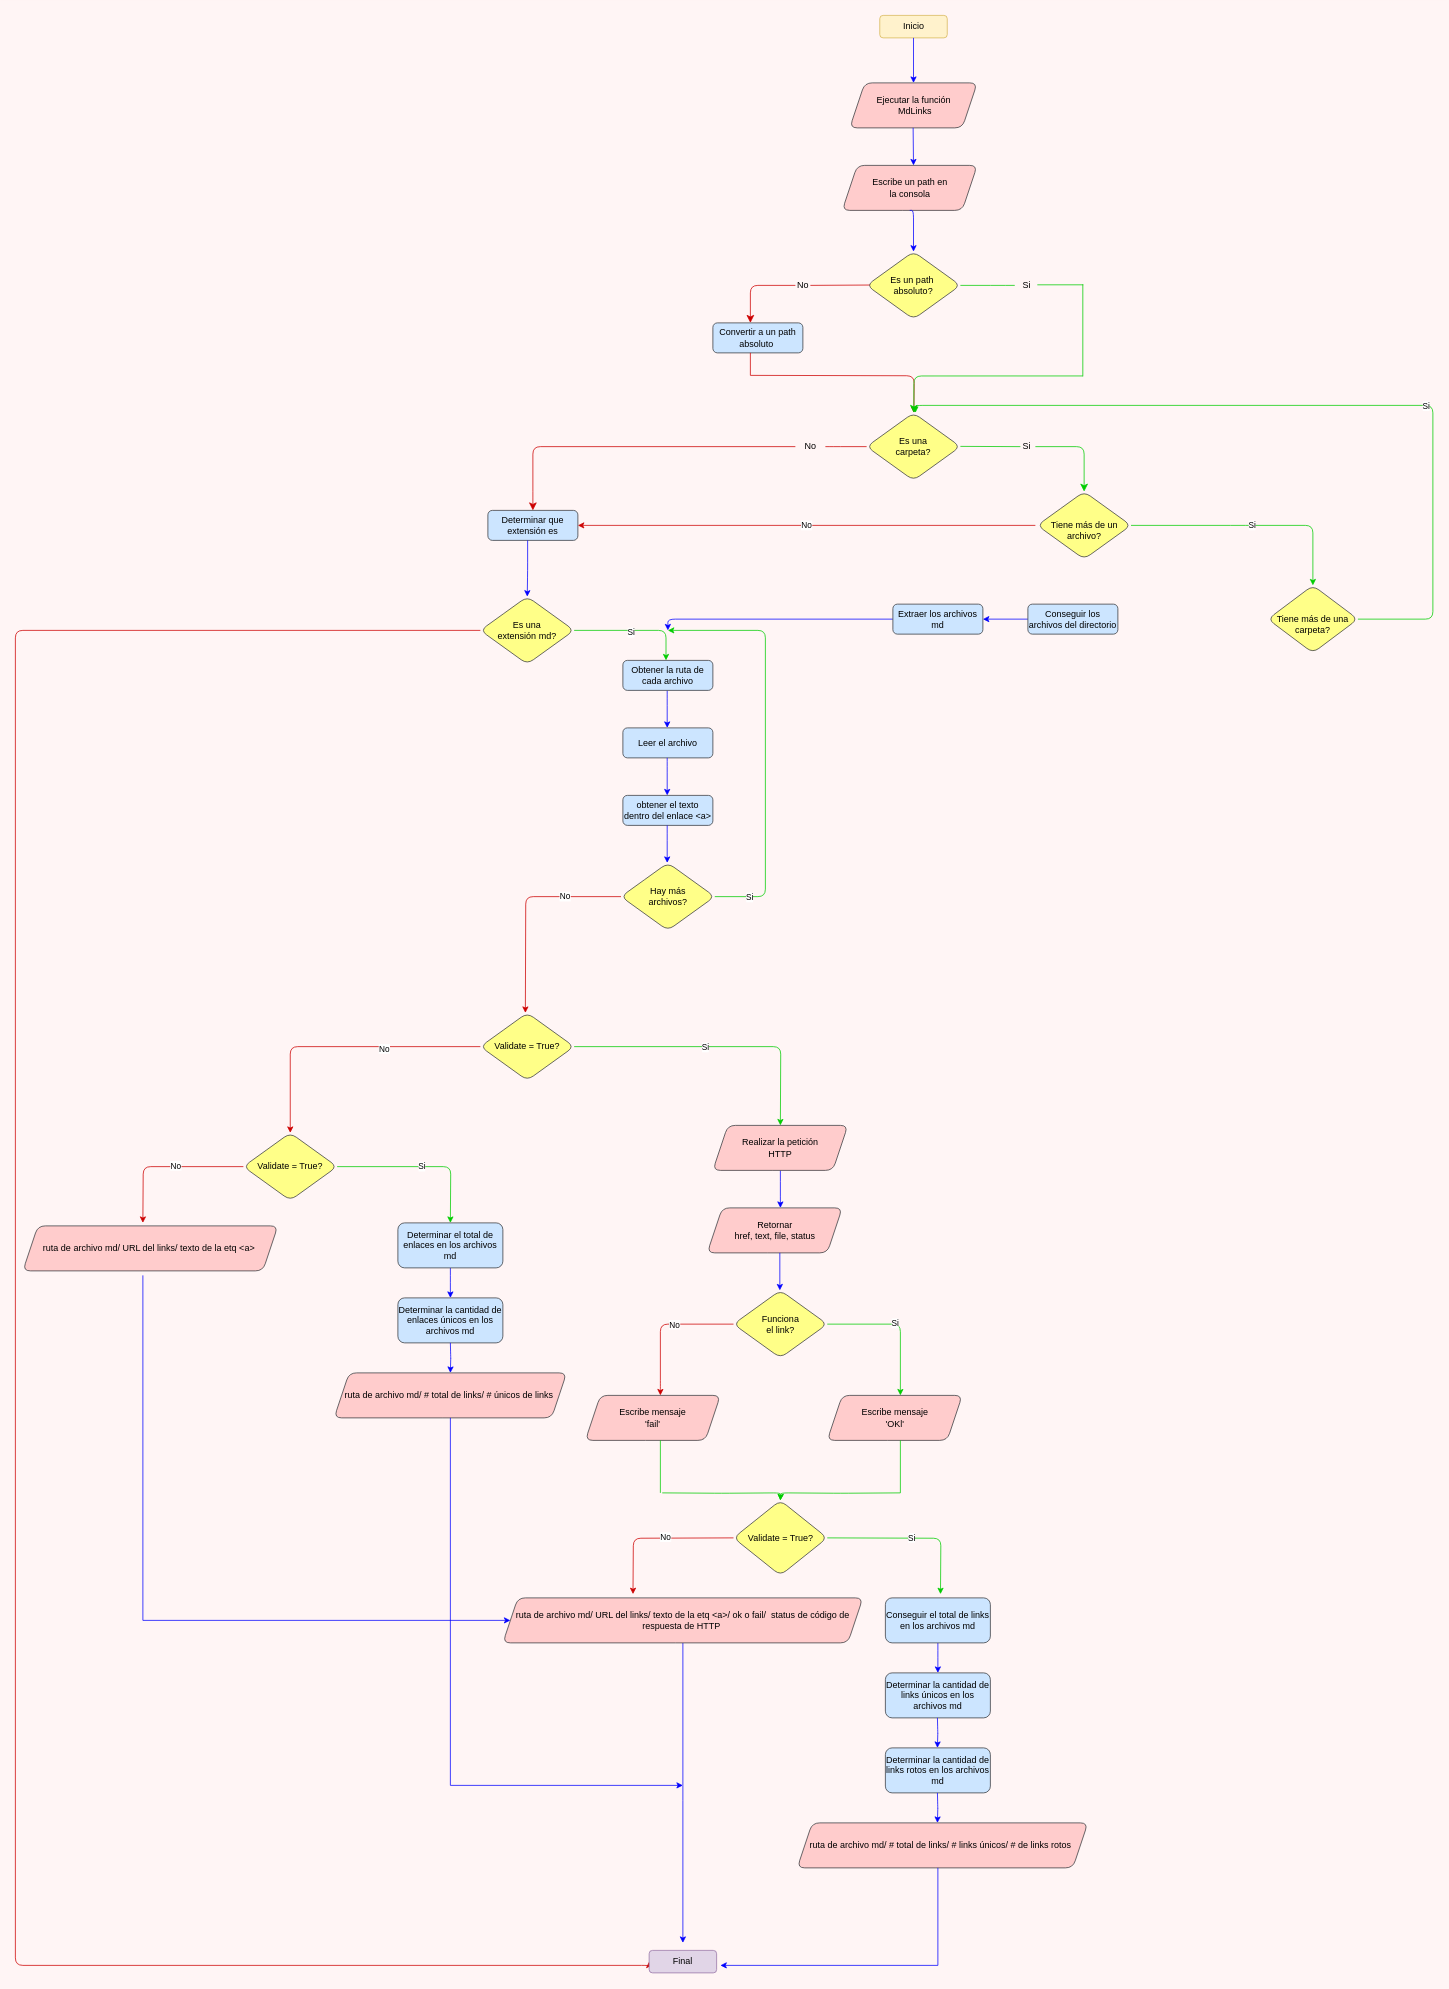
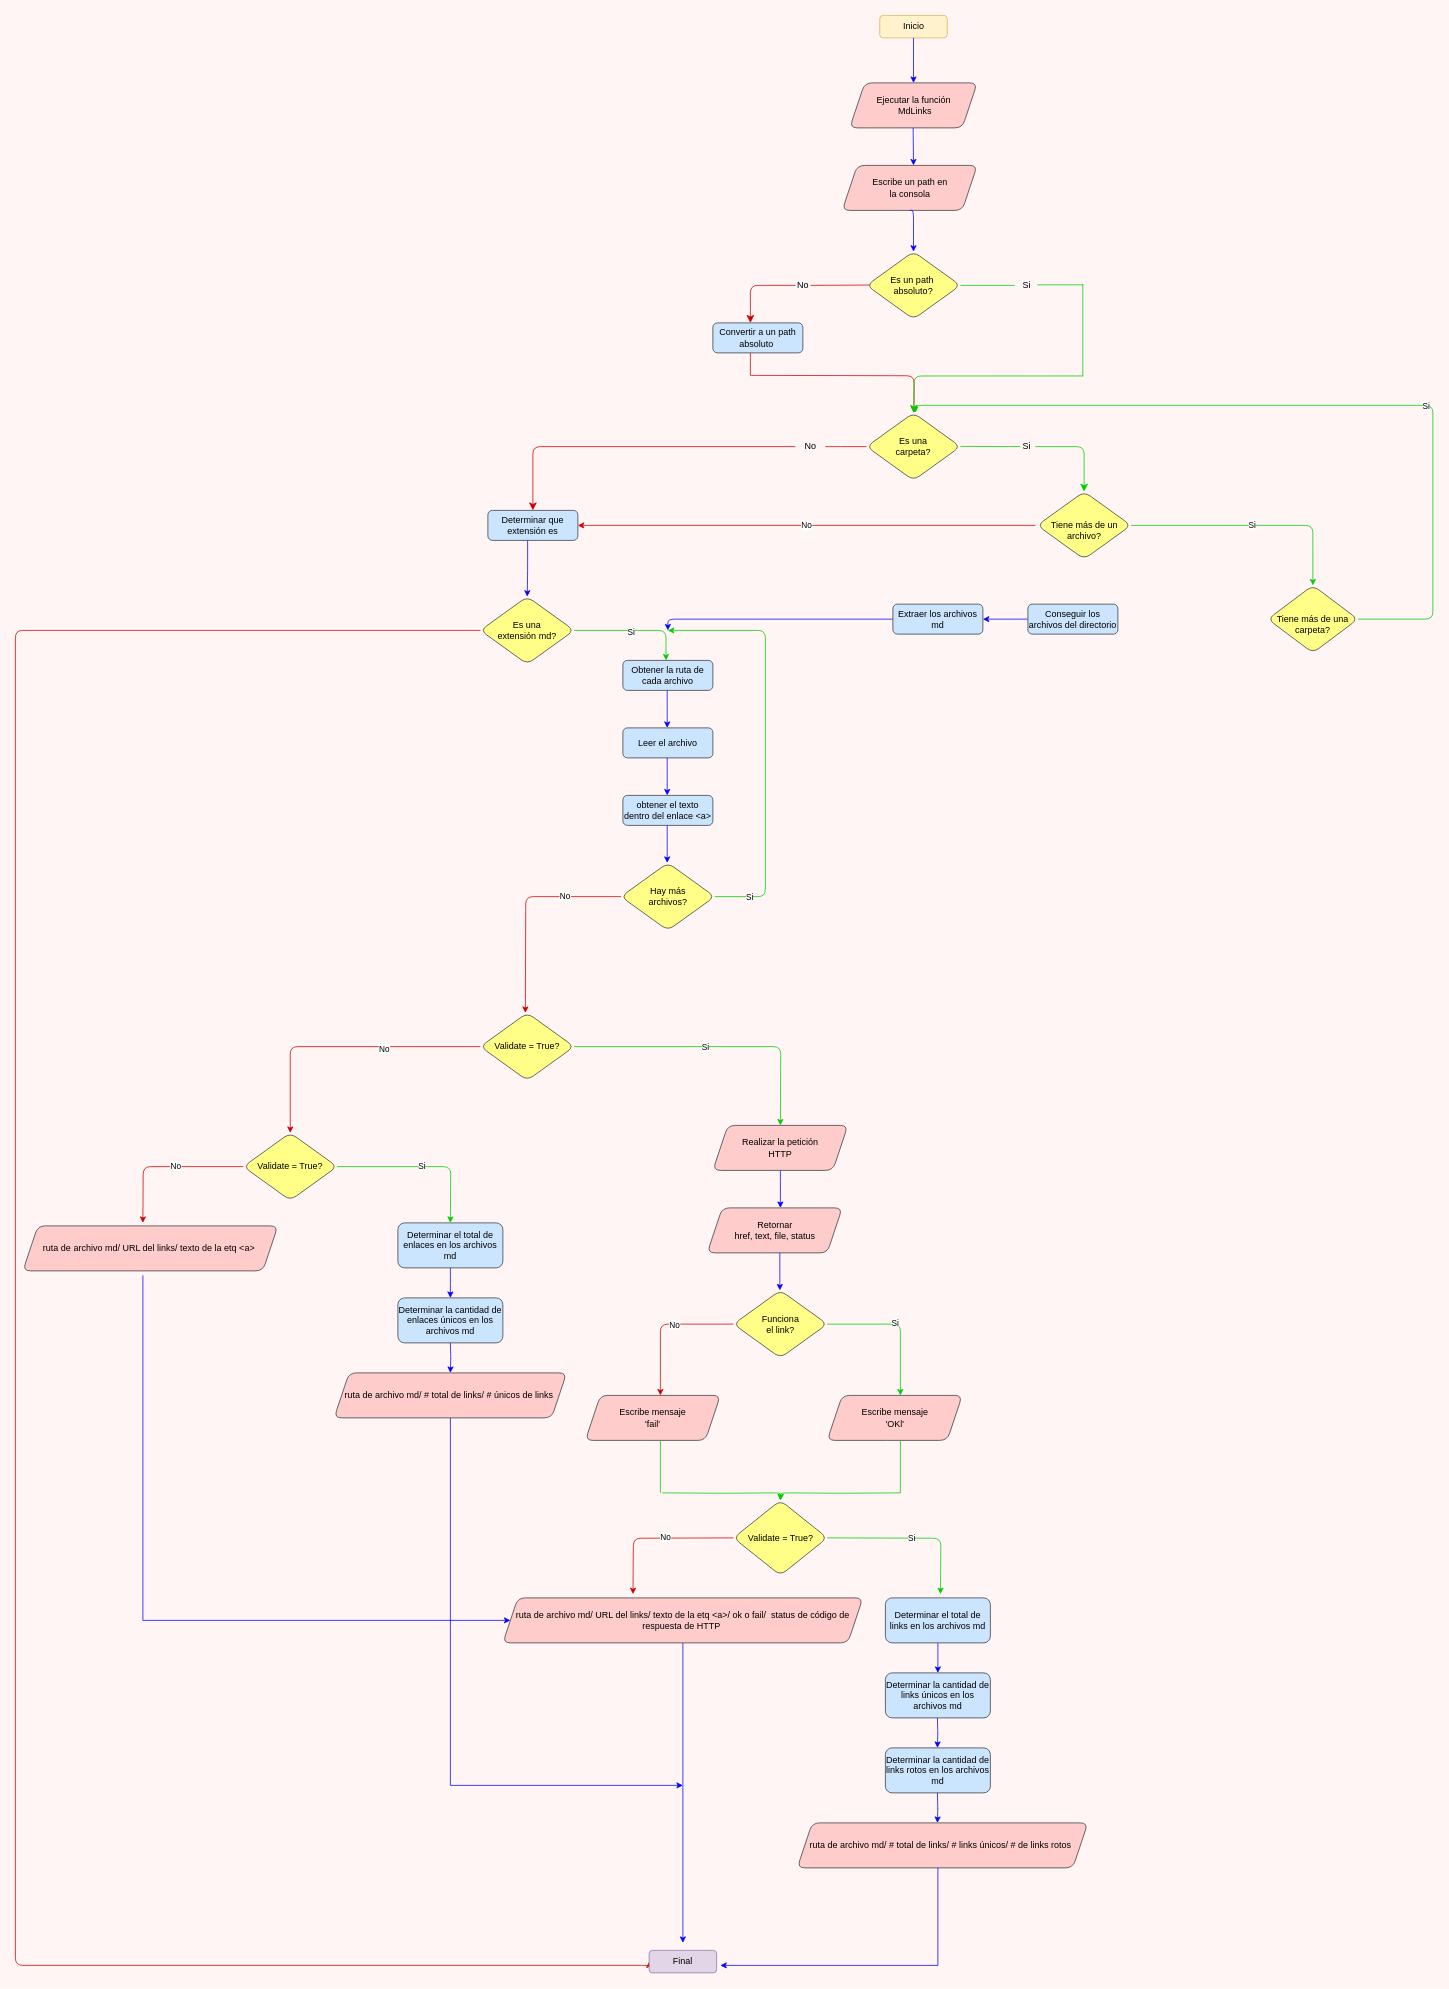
node "Conseguir el total de links en los archivos md": label "Conseguir el total de links en los archivos md" -> "Determinar el total de links en los archivos md"
